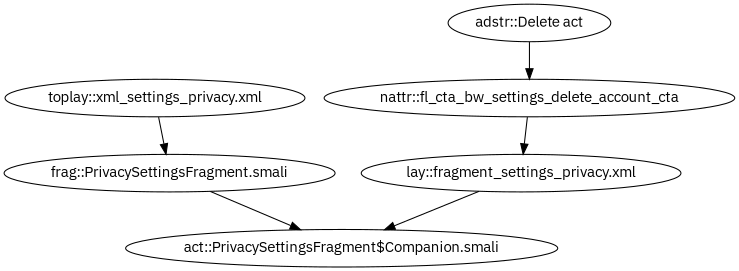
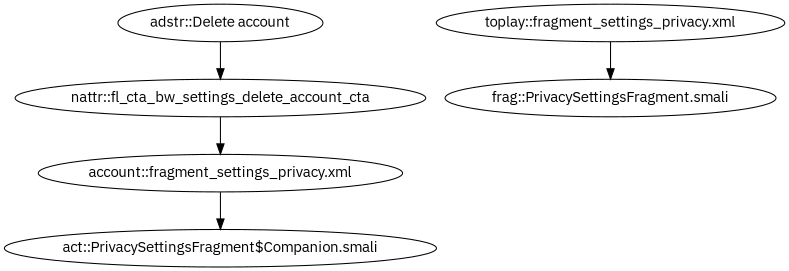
node "adstr::Delete act": label "adstr::Delete act" -> "adstr::Delete account"
node "toplay::xml_settings_privacy.xml": label "toplay::xml_settings_privacy.xml" -> "toplay::fragment_settings_privacy.xml"
node "lay::fragment_settings_privacy.xml": label "lay::fragment_settings_privacy.xml" -> "account::fragment_settings_privacy.xml"
edge "frag::PrivacySettingsFragment.smali" -> "act::PrivacySettingsFragment$Companion.smali": removed
